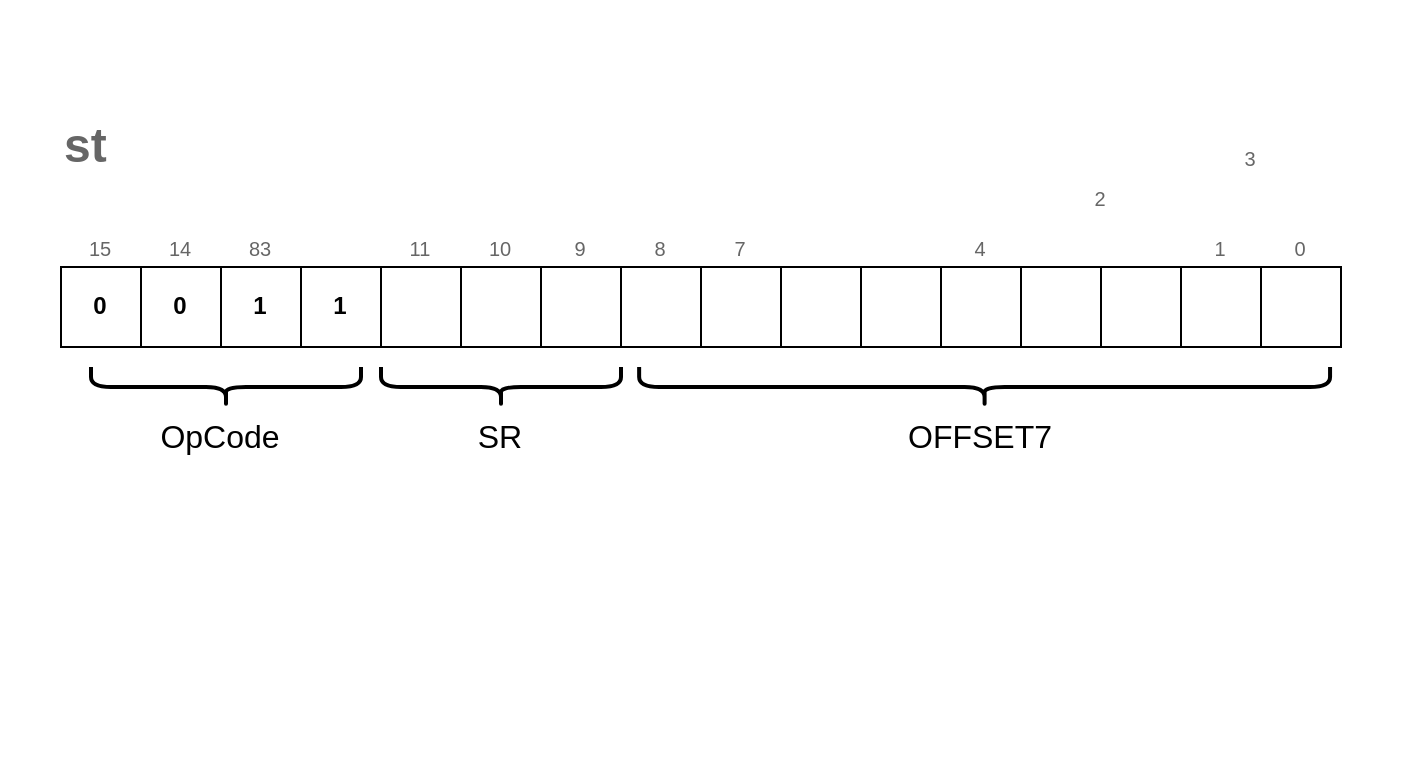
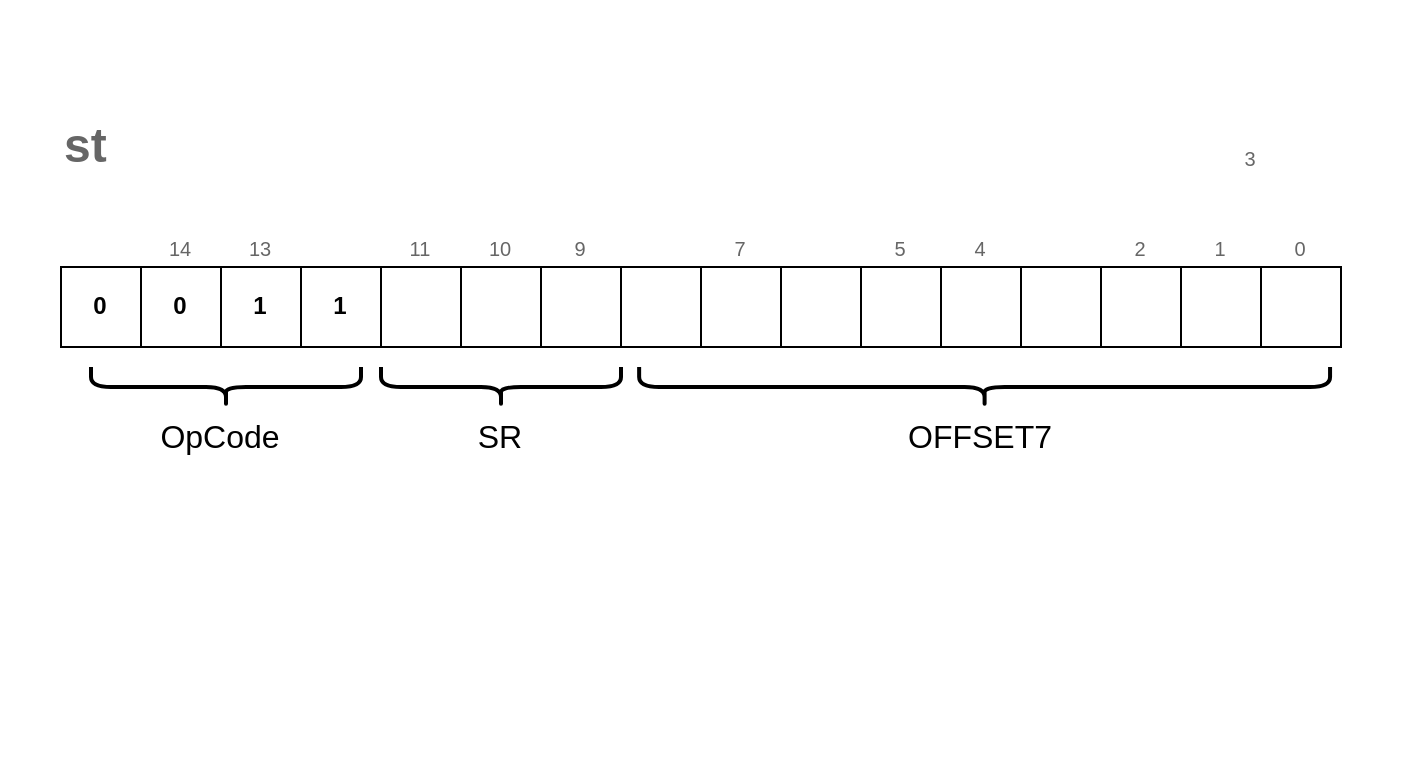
node "2": moved (1101, 187) -> (1141, 237)
node "15": removed
node "8": removed
node "5": added
node "83": label "83" -> "13"
